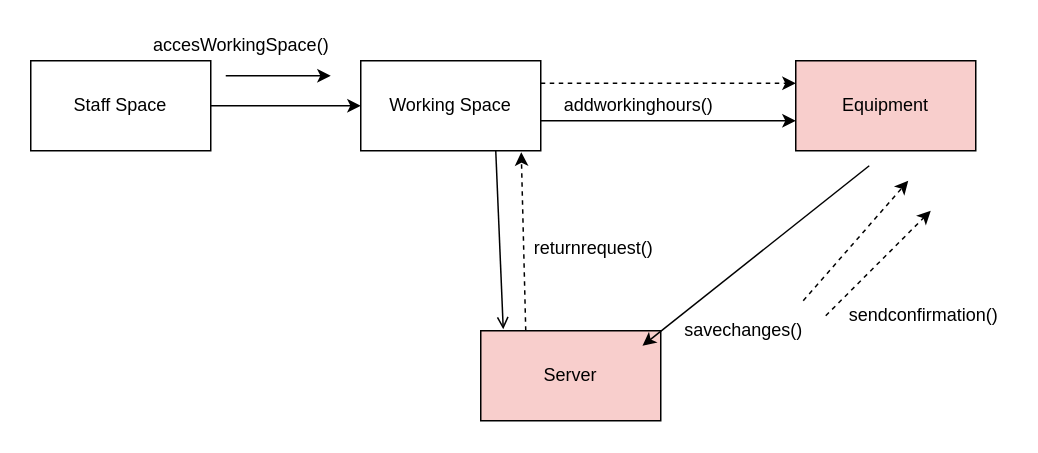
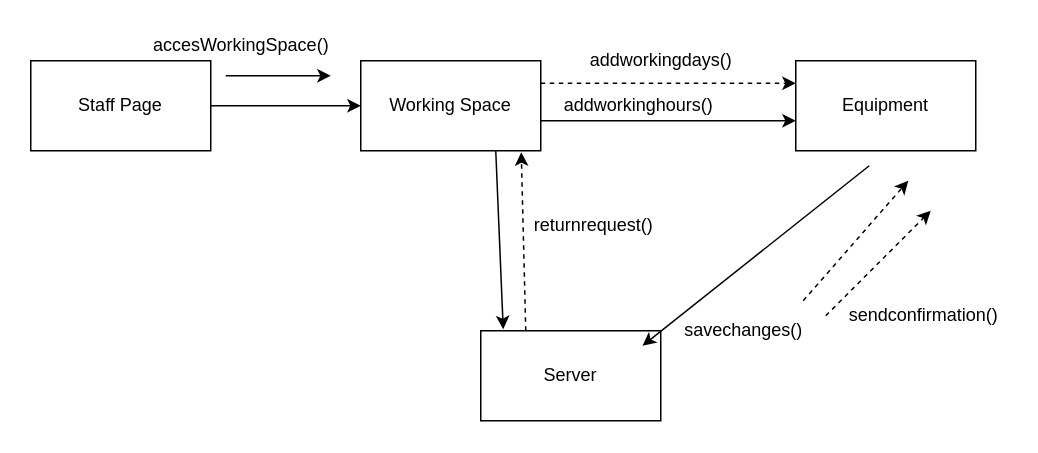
node "addworkingdays()": added
node "Staff Space": label "Staff Space" -> "Staff Page"
node "Equipment": fillcolor #f8cecc -> #ffffff
node "returnrequest()": moved (593, 248) -> (593, 226)
edge "Working Space" -> "Server": arrowhead open -> classic
node "Server": fillcolor #f8cecc -> #ffffff
